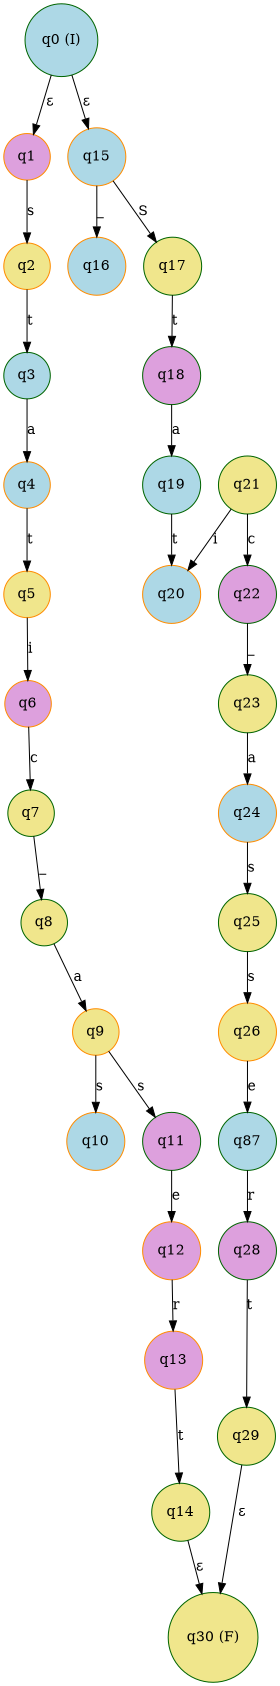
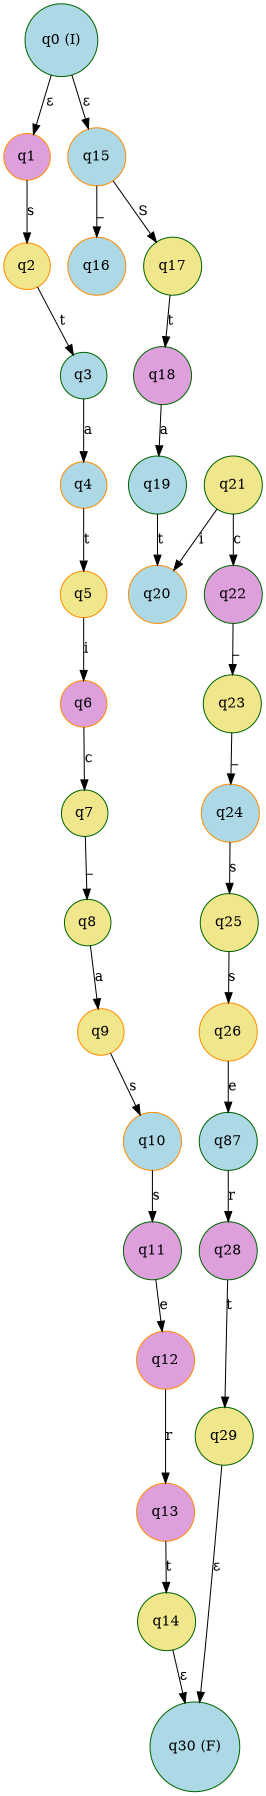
edge "q23" -> "q24": label "a" -> "_"
edge "q9" -> "q11": now "q10" -> "q11"
node "q30 (F)": fillcolor khaki -> lightblue
